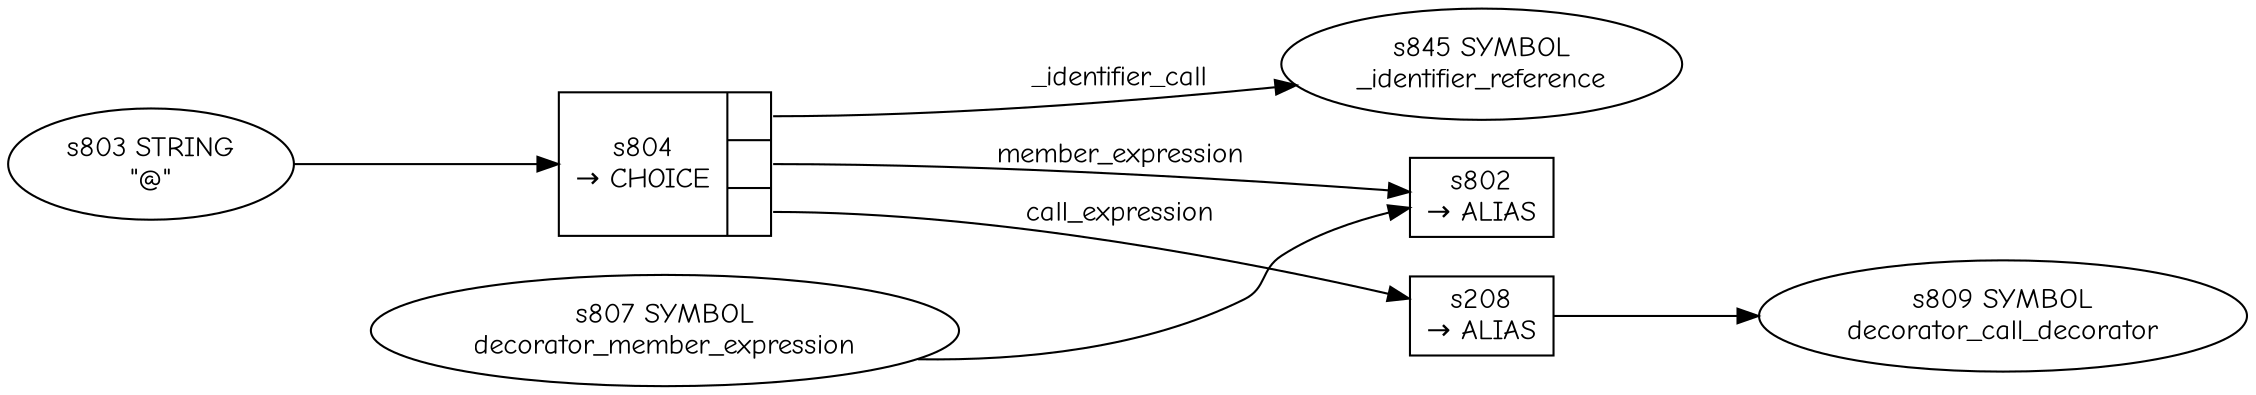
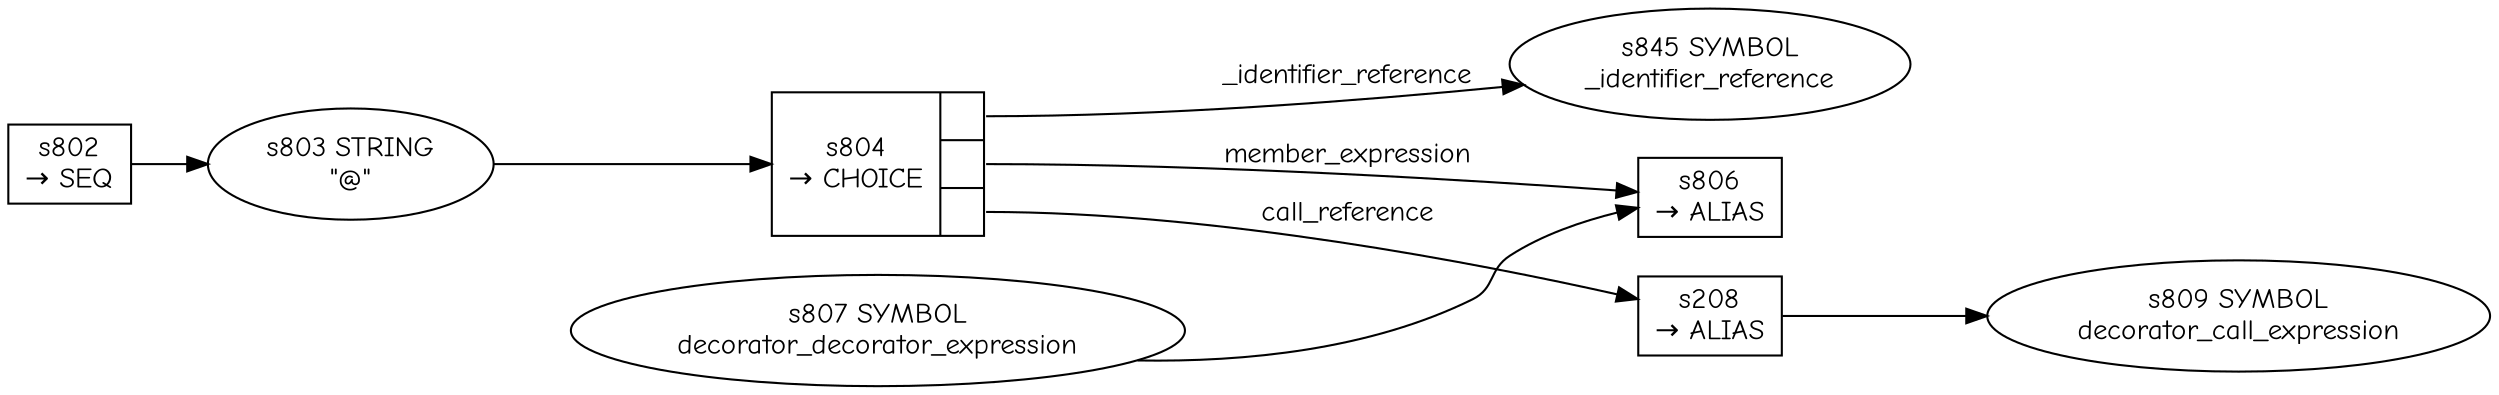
edge "s804" -> "s845 SYMBOL _identifier_reference": label "_identifier_call" -> "_identifier_reference"
node "s802 → SEQ": added
node "s802 → ALIAS": label "s802 → ALIAS" -> "s806 → ALIAS"
edge "s804" -> "s208 → ALIAS": label "call_expression" -> "call_reference"
node "s809 SYMBOL decorator_call_decorator": label "s809 SYMBOL decorator_call_decorator" -> "s809 SYMBOL decorator_call_expression"
node "s807 SYMBOL decorator_member_expression": label "s807 SYMBOL decorator_member_expression" -> "s807 SYMBOL decorator_decorator_expression"
